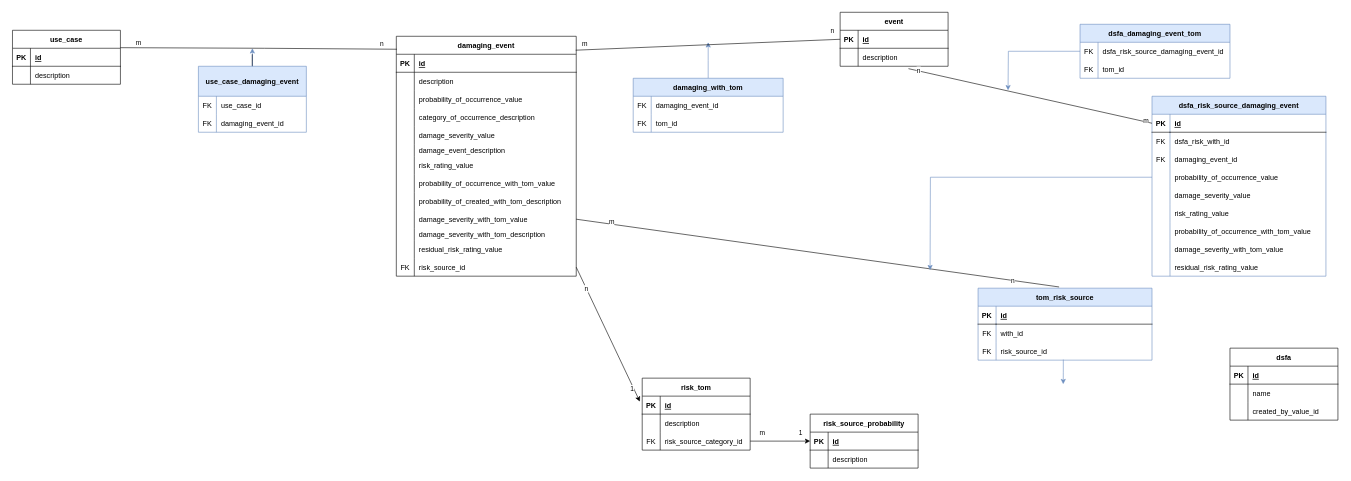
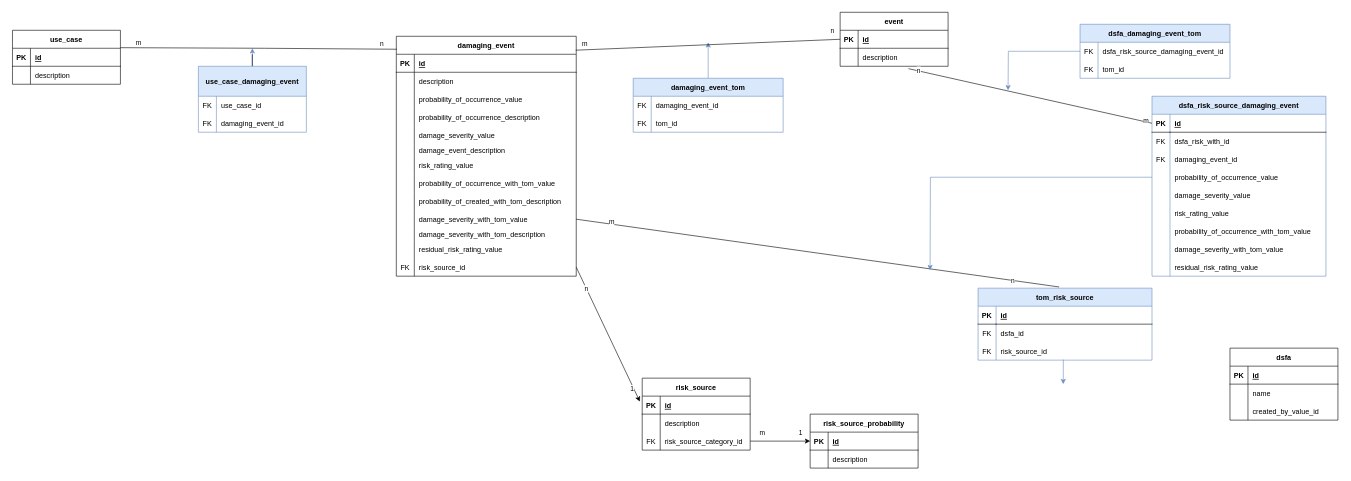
node "damaging_with_tom": label "damaging_with_tom" -> "damaging_event_tom"
node "category_of_occurrence_description": label "category_of_occurrence_description" -> "probability_of_occurrence_description"
node "with_id": label "with_id" -> "dsfa_id"
node "risk_tom": label "risk_tom" -> "risk_source"
